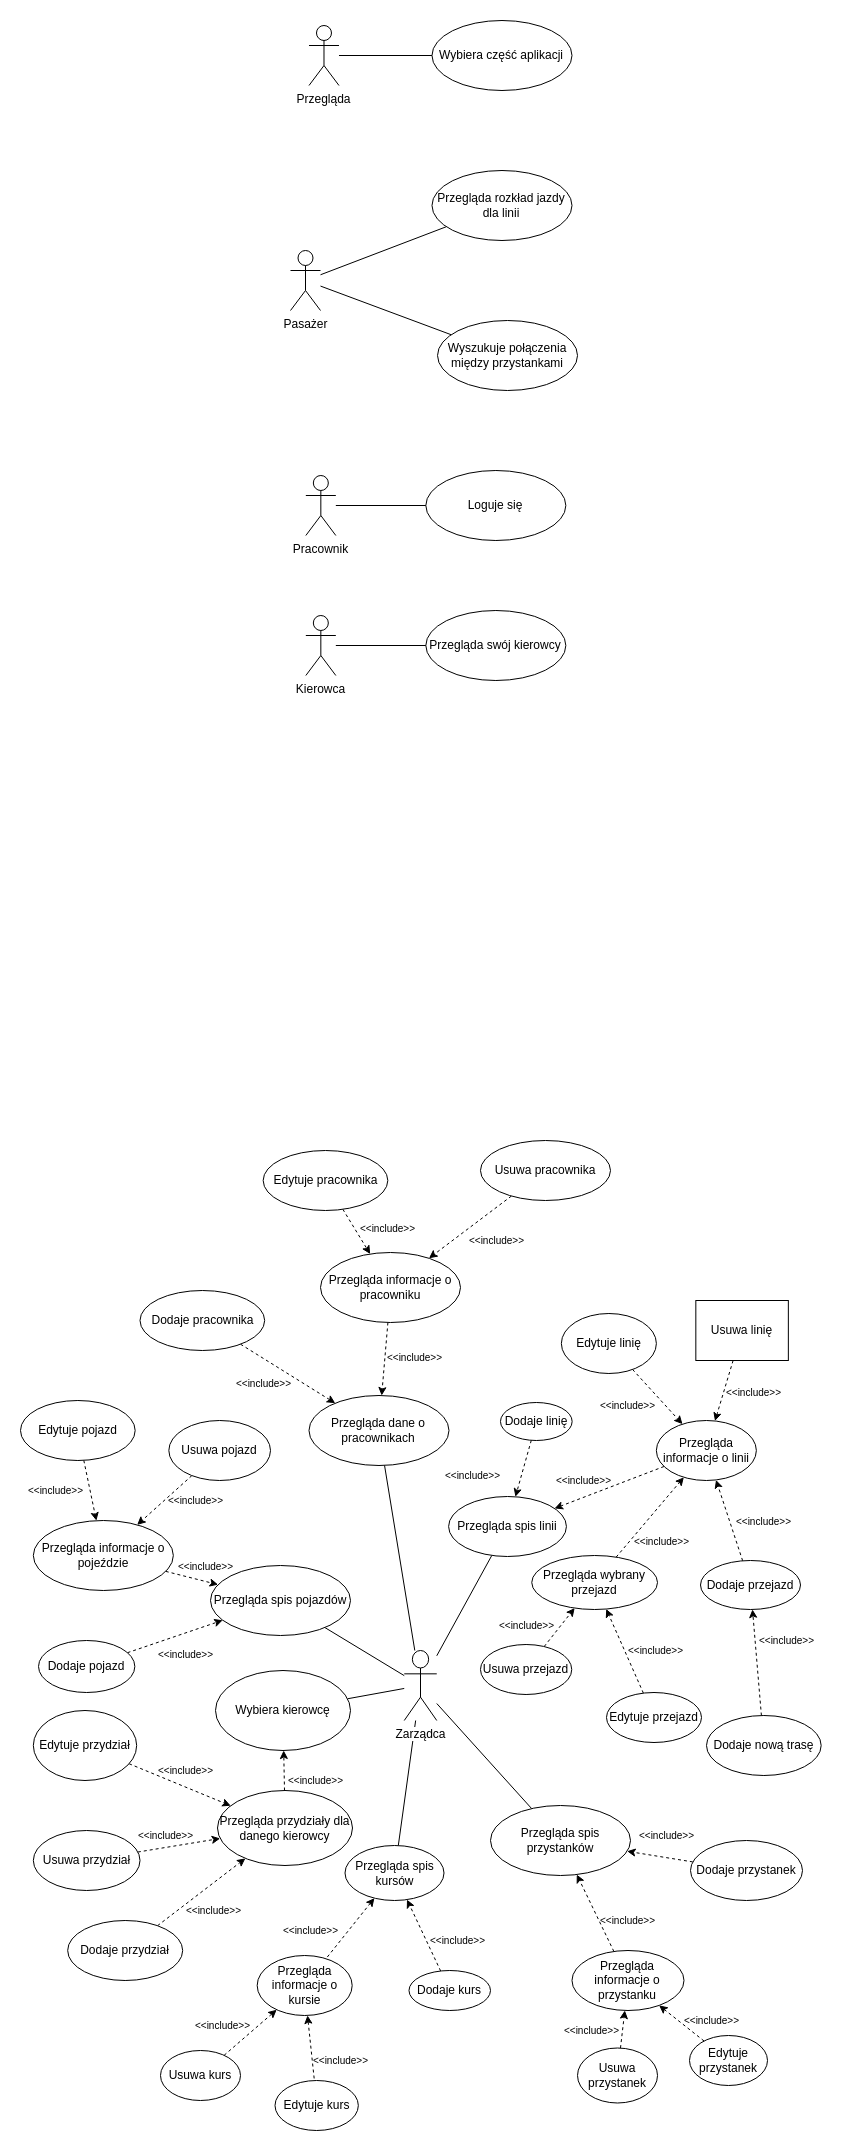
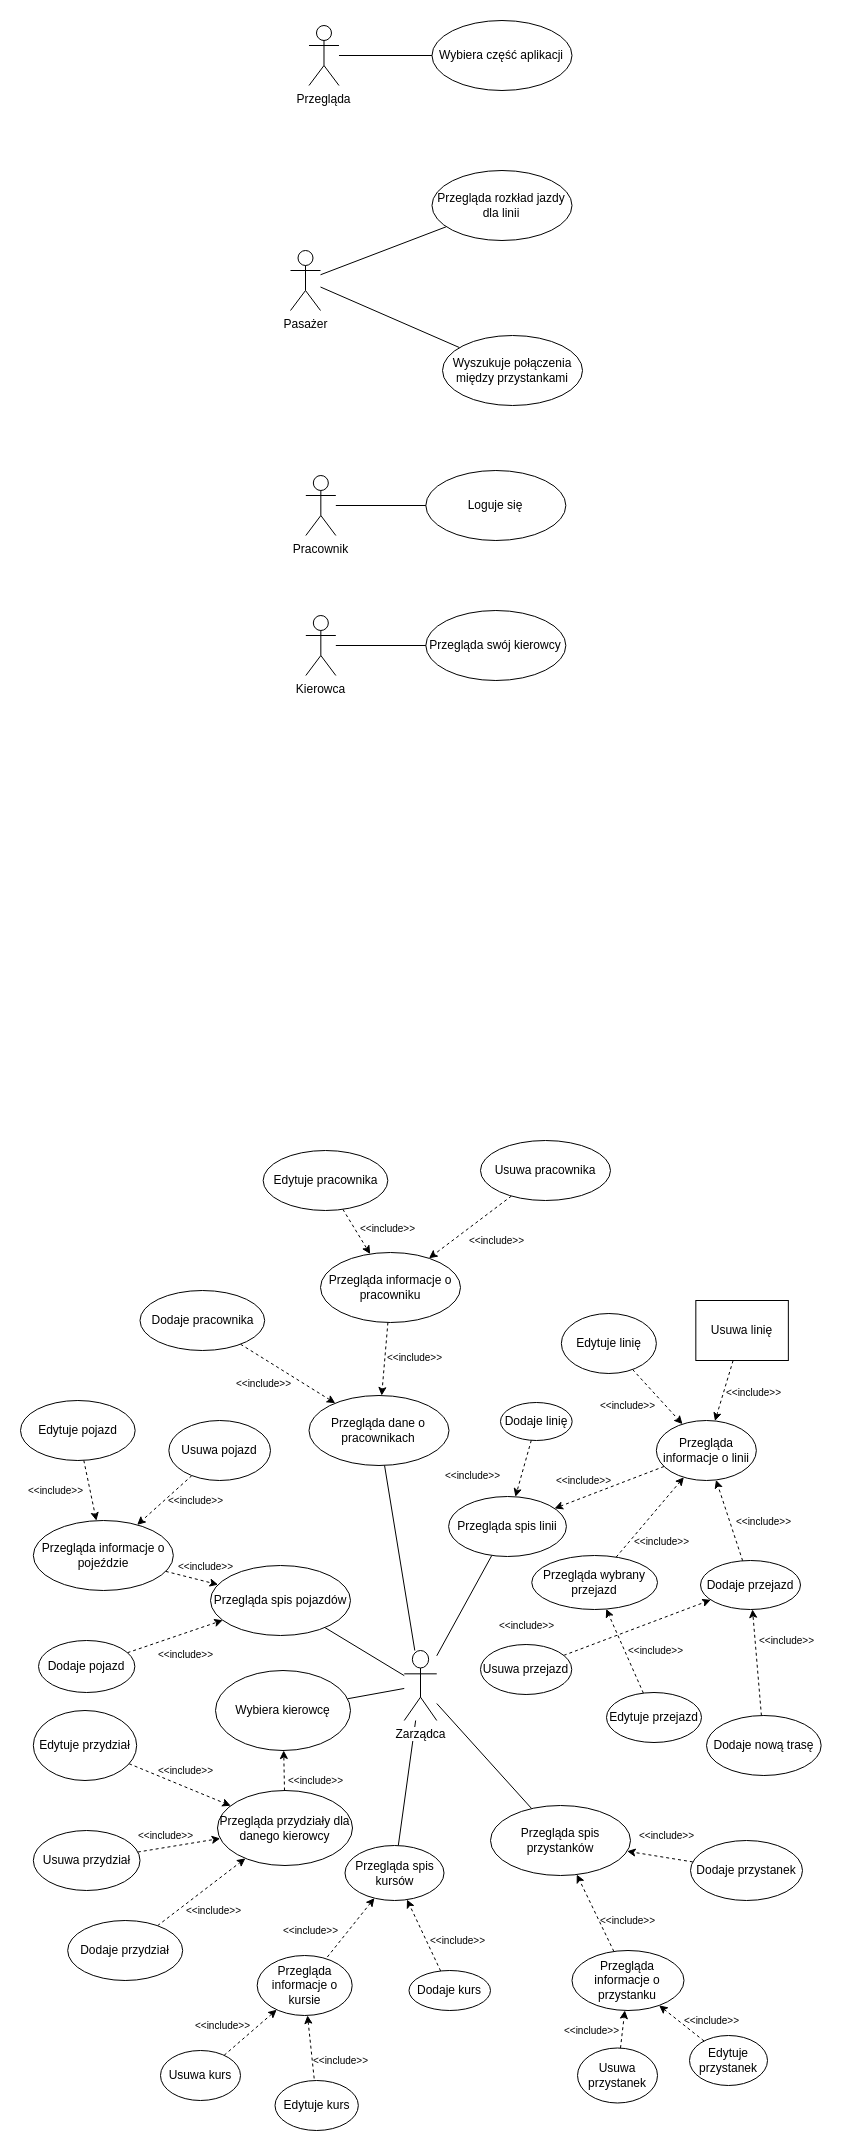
node "Wyszukuje połączenia między przystankami": moved (508, 356) -> (513, 371)
edge "Usuwa przejazd" -> "Przegląda wybrany przejazd": now "Usuwa przejazd" -> "Dodaje przejazd"
